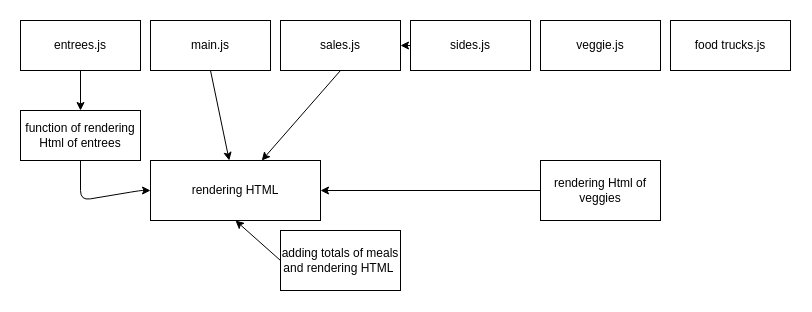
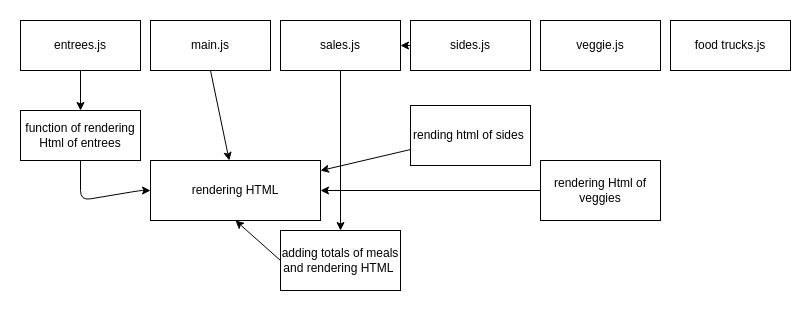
edge "sales.js" -> "rendering HTML": now "sales.js" -> "adding totals of meals and rendering HTML"
node "rending html of sides": added
edge "rending html of sides" -> "rendering HTML": added
